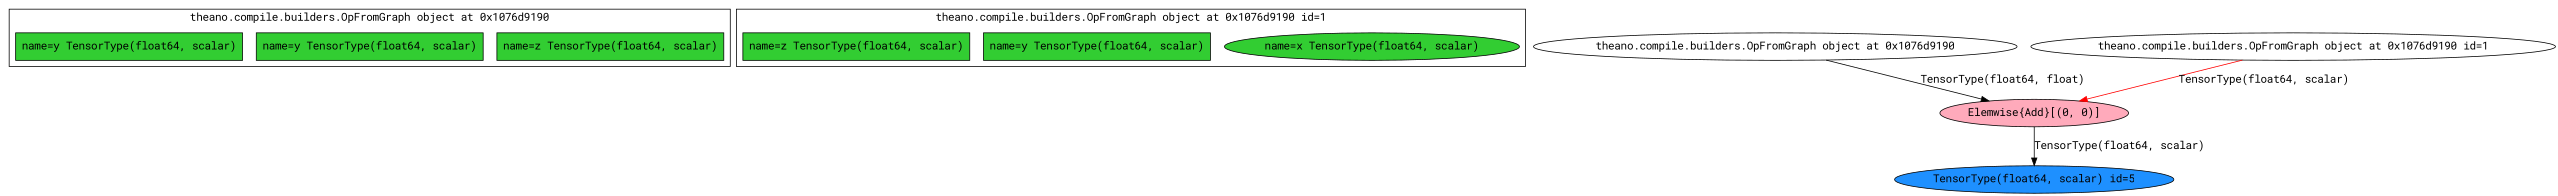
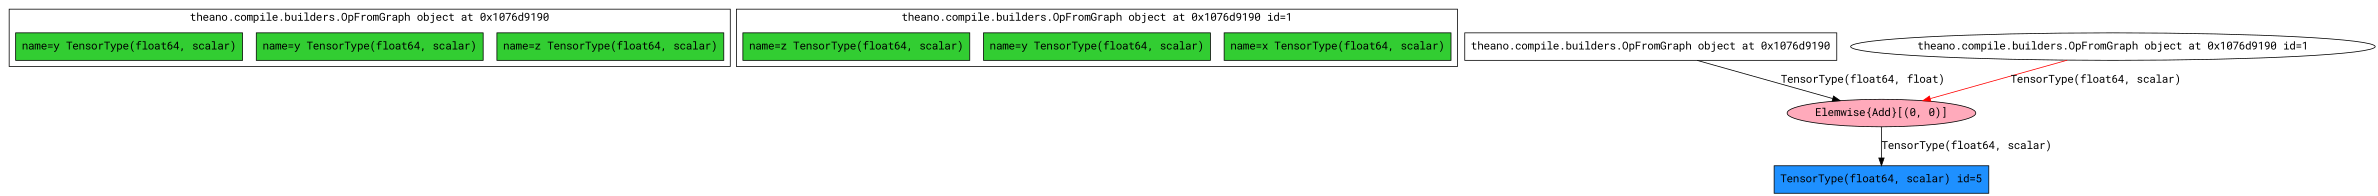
node "name=x TensorType(float64, scalar)": shape ellipse -> box
node "theano.compile.builders.OpFromGraph object at 0x1076d9190": shape ellipse -> box
node "TensorType(float64, scalar) id=5": shape ellipse -> box
